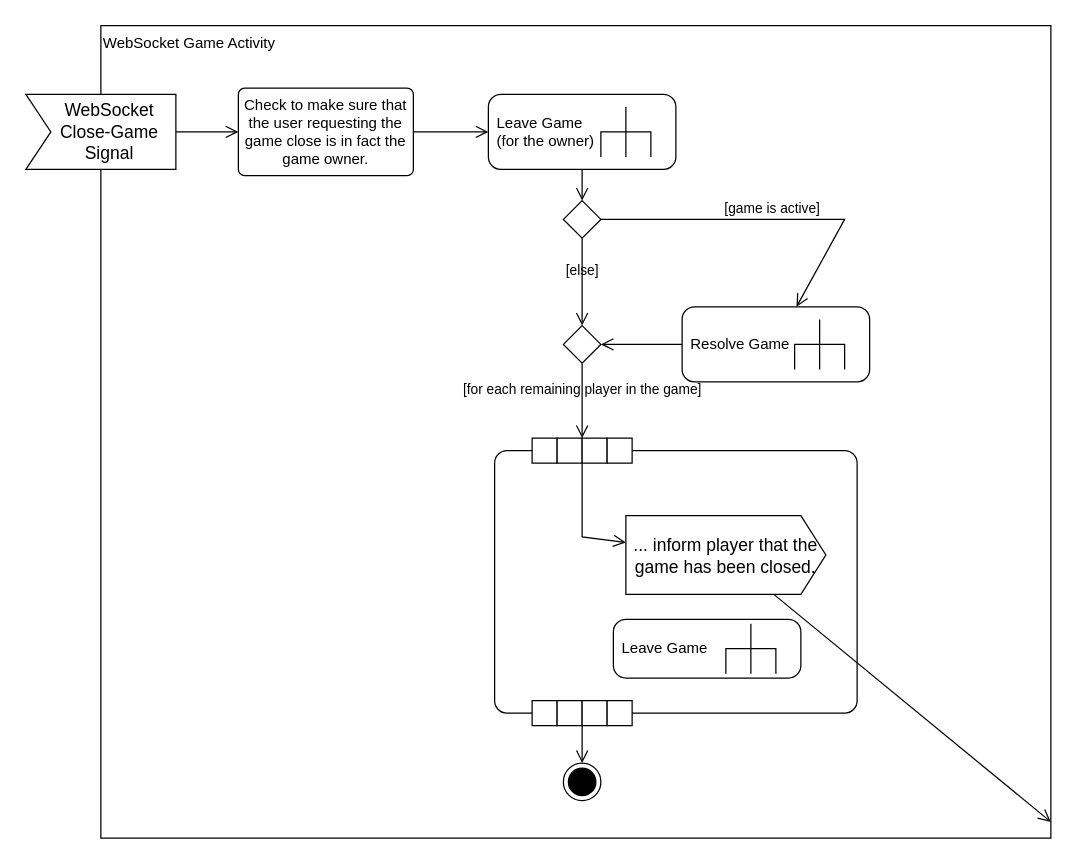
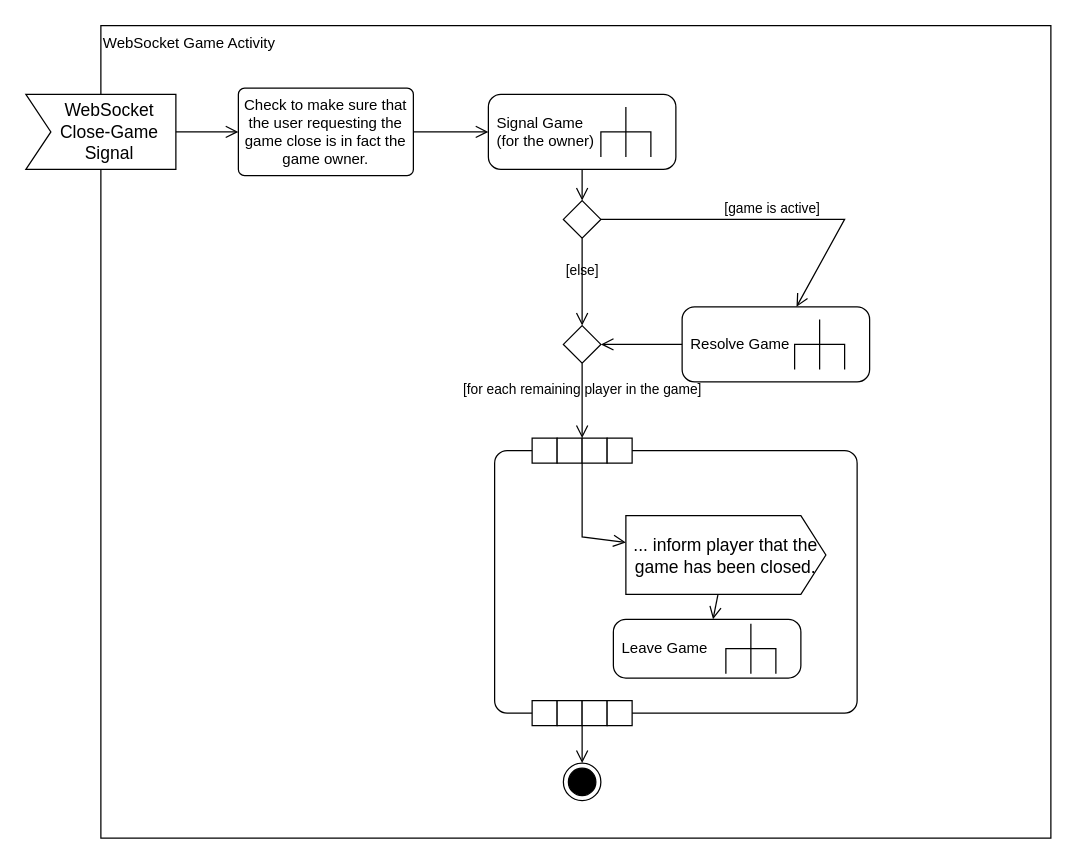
node "Leave Game (for the owner)": label "Leave Game (for the owner)" -> "Signal Game (for the owner)"
edge "... inform player that the game has been closed." -> "WebSocket Game Activity": now "... inform player that the game has been closed." -> "Leave Game"
